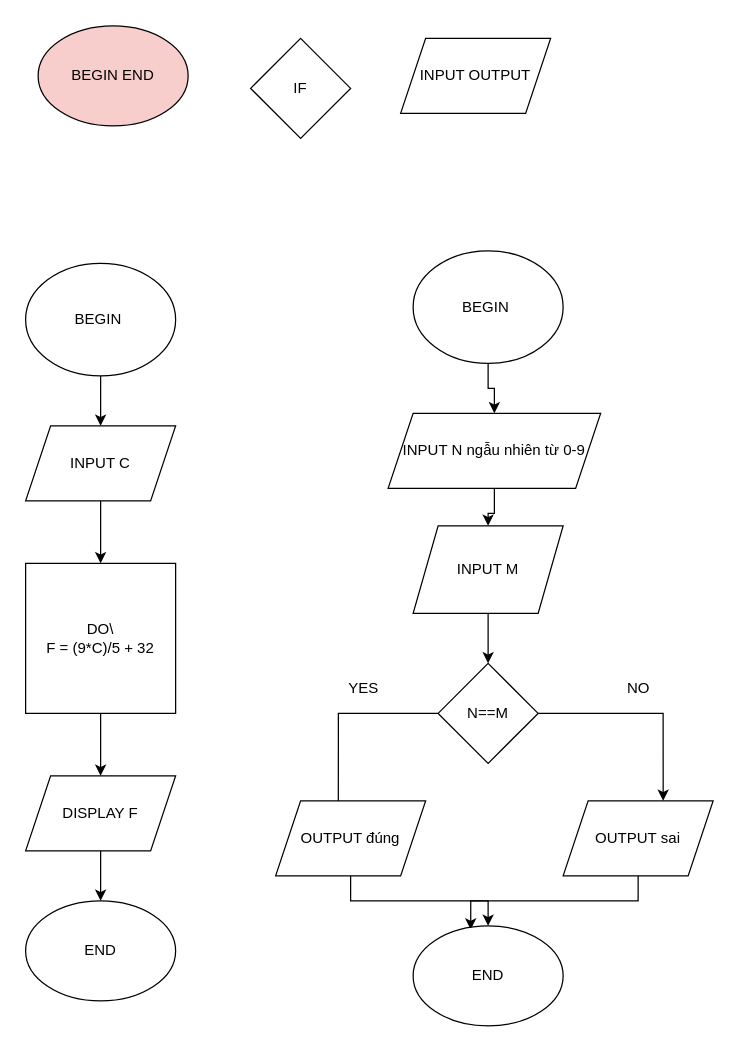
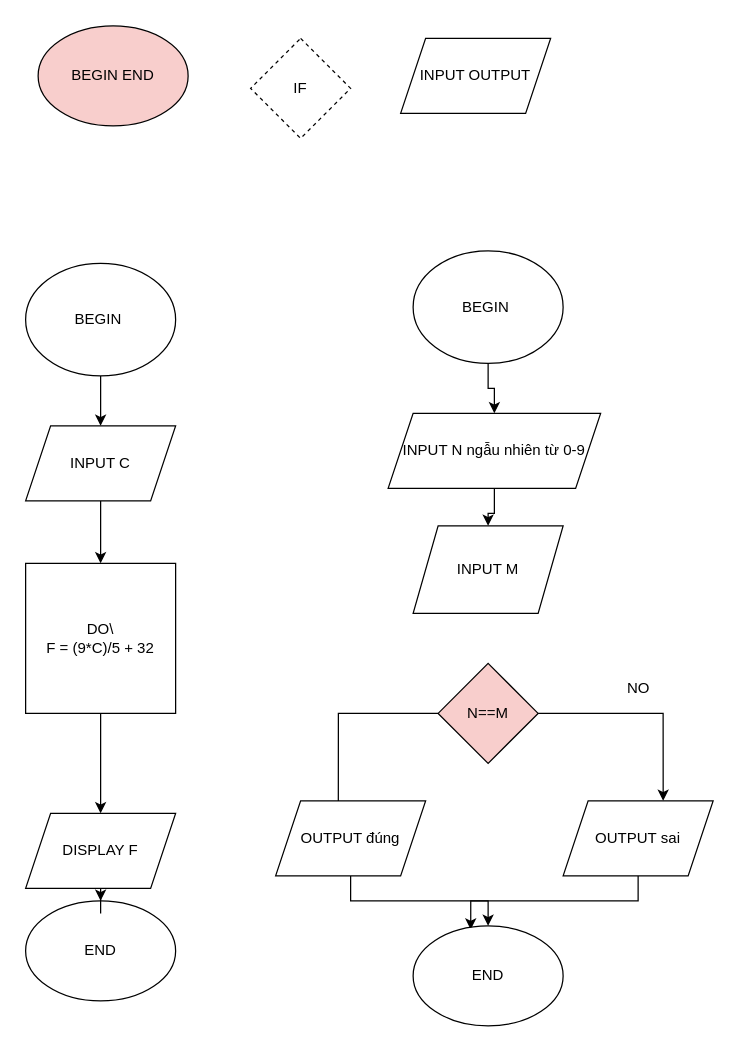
node "IF": style solid -> dashed
edge "INPUT M" -> "N==M": removed
node "YES": removed
node "N==M": fillcolor #ffffff -> #f8cecc
node "DISPLAY F": moved (101, 813) -> (101, 851)
